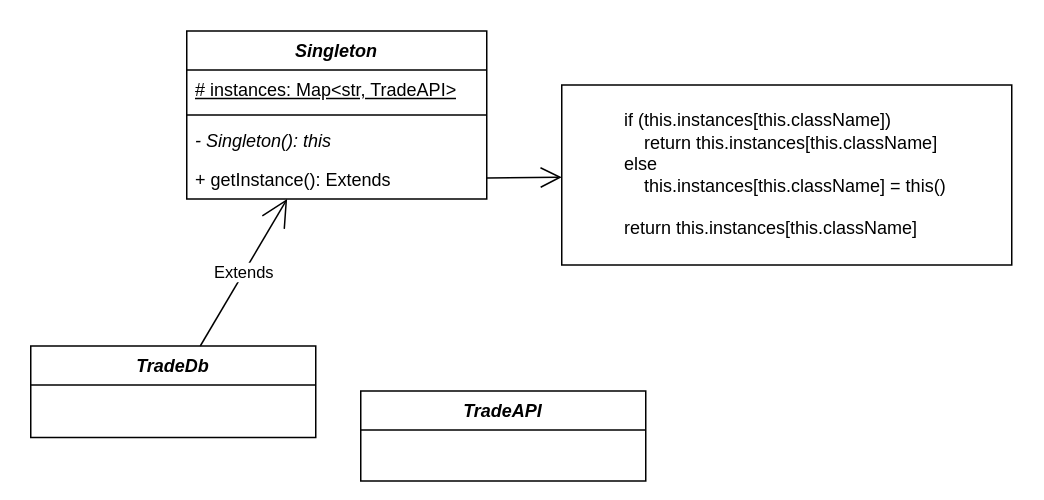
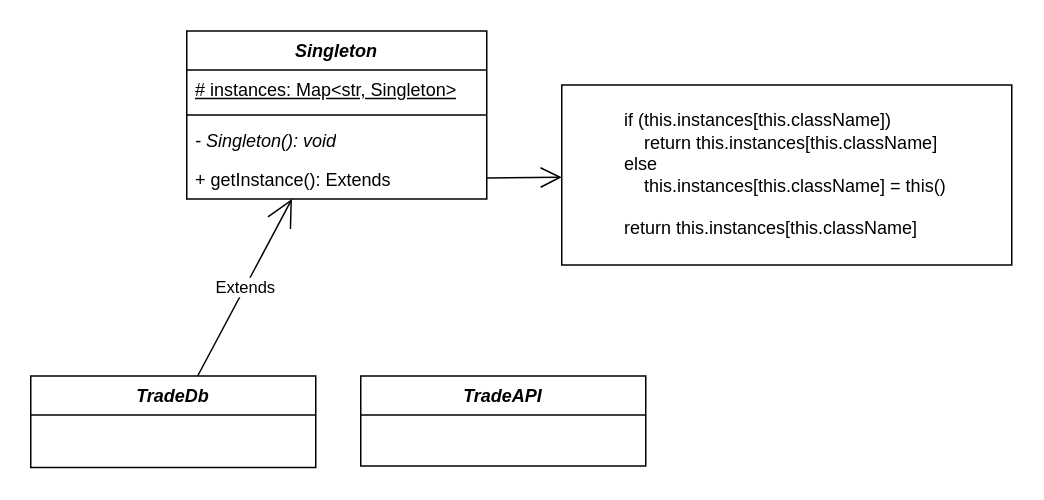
node "# instances: Map<str, TradeAPI>": label "# instances: Map<str, TradeAPI>" -> "# instances: Map<str, Singleton>"
node "- Singleton(): this": label "- Singleton(): this" -> "- Singleton(): void"
node "TradeDb": moved (173, 392) -> (173, 422)
node "TradeAPI": moved (503, 436) -> (503, 421)
